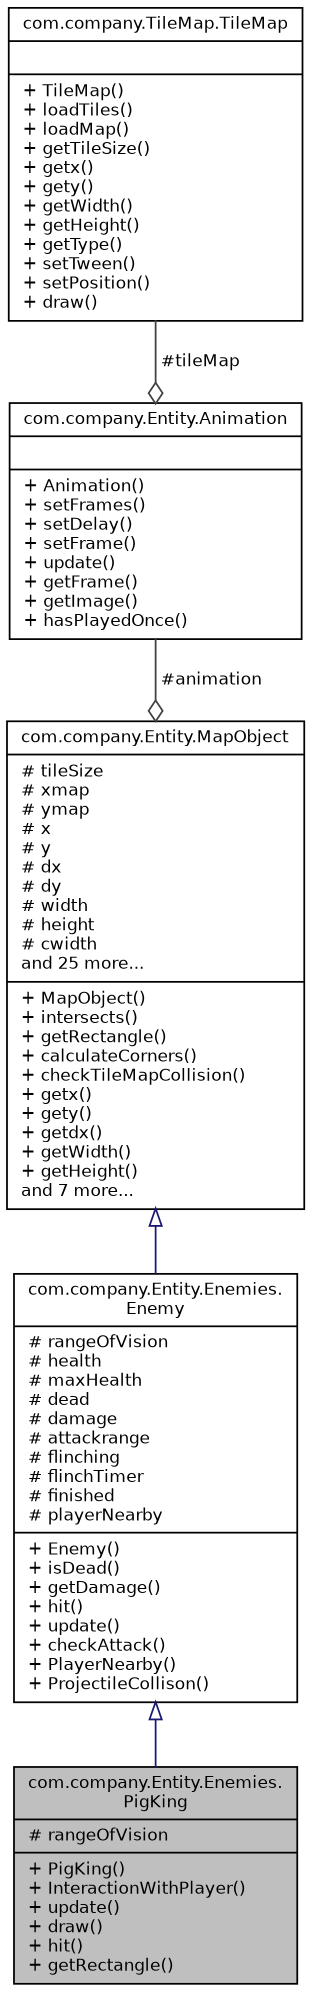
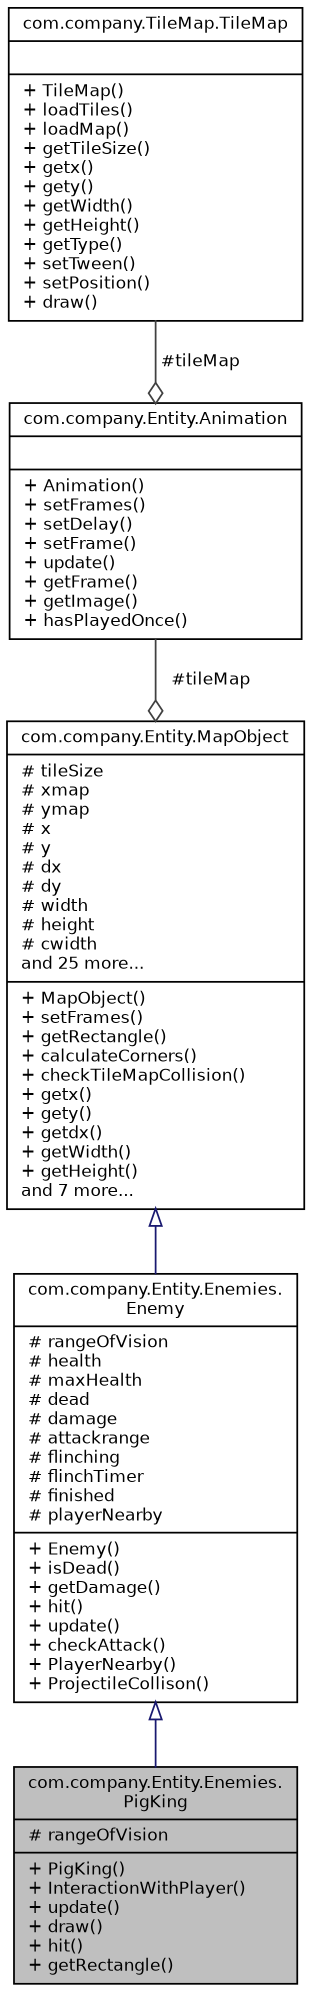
edge "com.company.Entity.Animation" -> "com.company.Entity.MapObject": label " #animation" -> " #tileMap"
node "com.company.Entity.MapObject": text "+ intersects()" -> "+ setFrames()"
